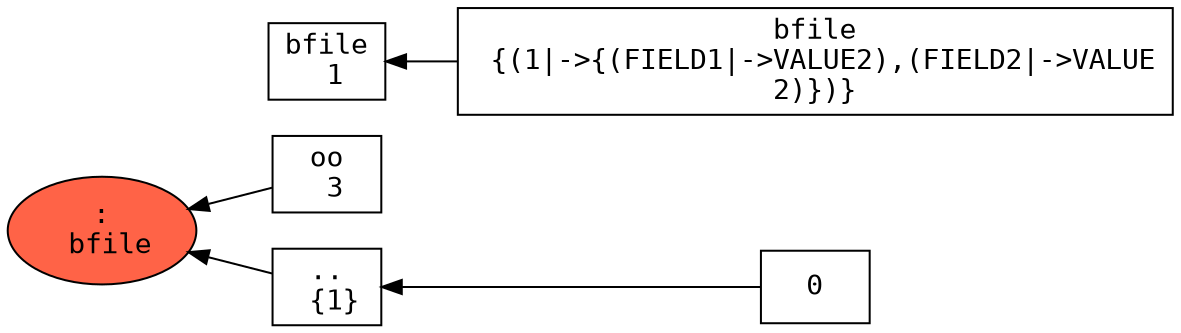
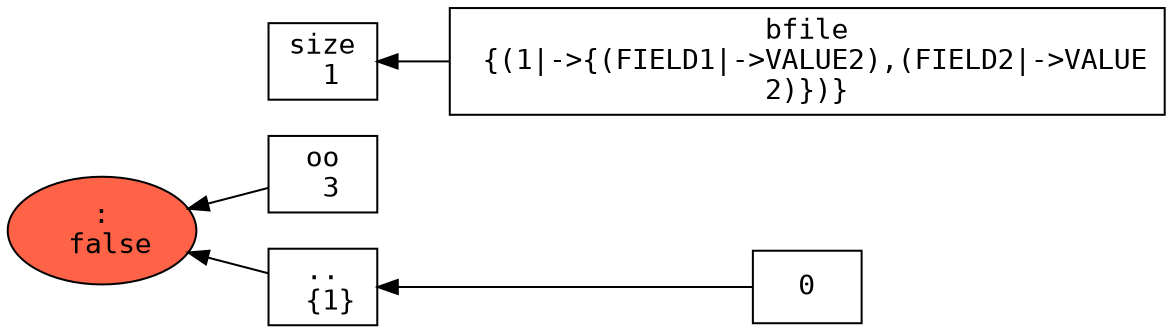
node "bfile 1": label "bfile 1" -> "size 1"
node ": bfile": label ": bfile" -> ": false"
